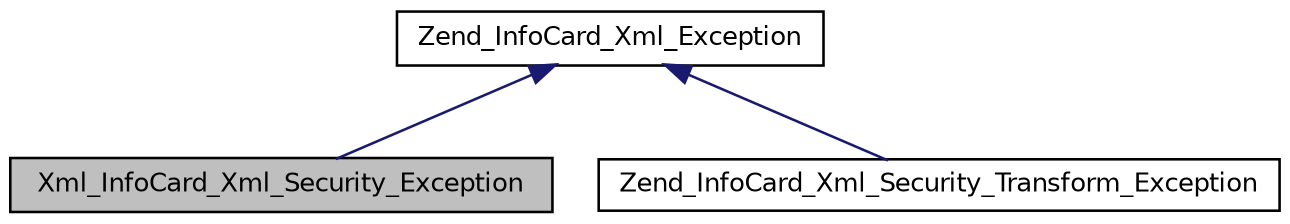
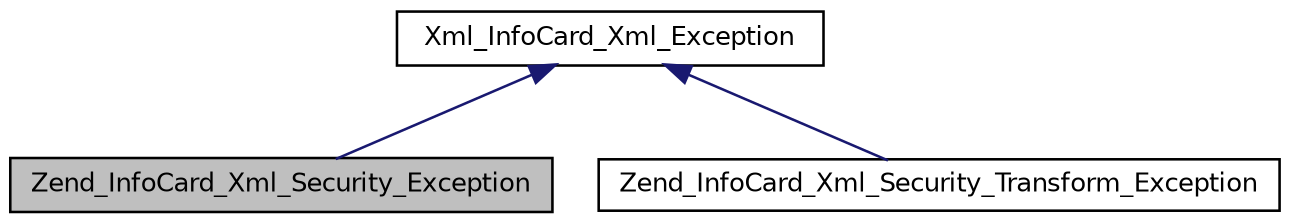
node "Zend_InfoCard_Xml_Exception": label "Zend_InfoCard_Xml_Exception" -> "Xml_InfoCard_Xml_Exception"
node "Xml_InfoCard_Xml_Security_Exception": label "Xml_InfoCard_Xml_Security_Exception" -> "Zend_InfoCard_Xml_Security_Exception"
